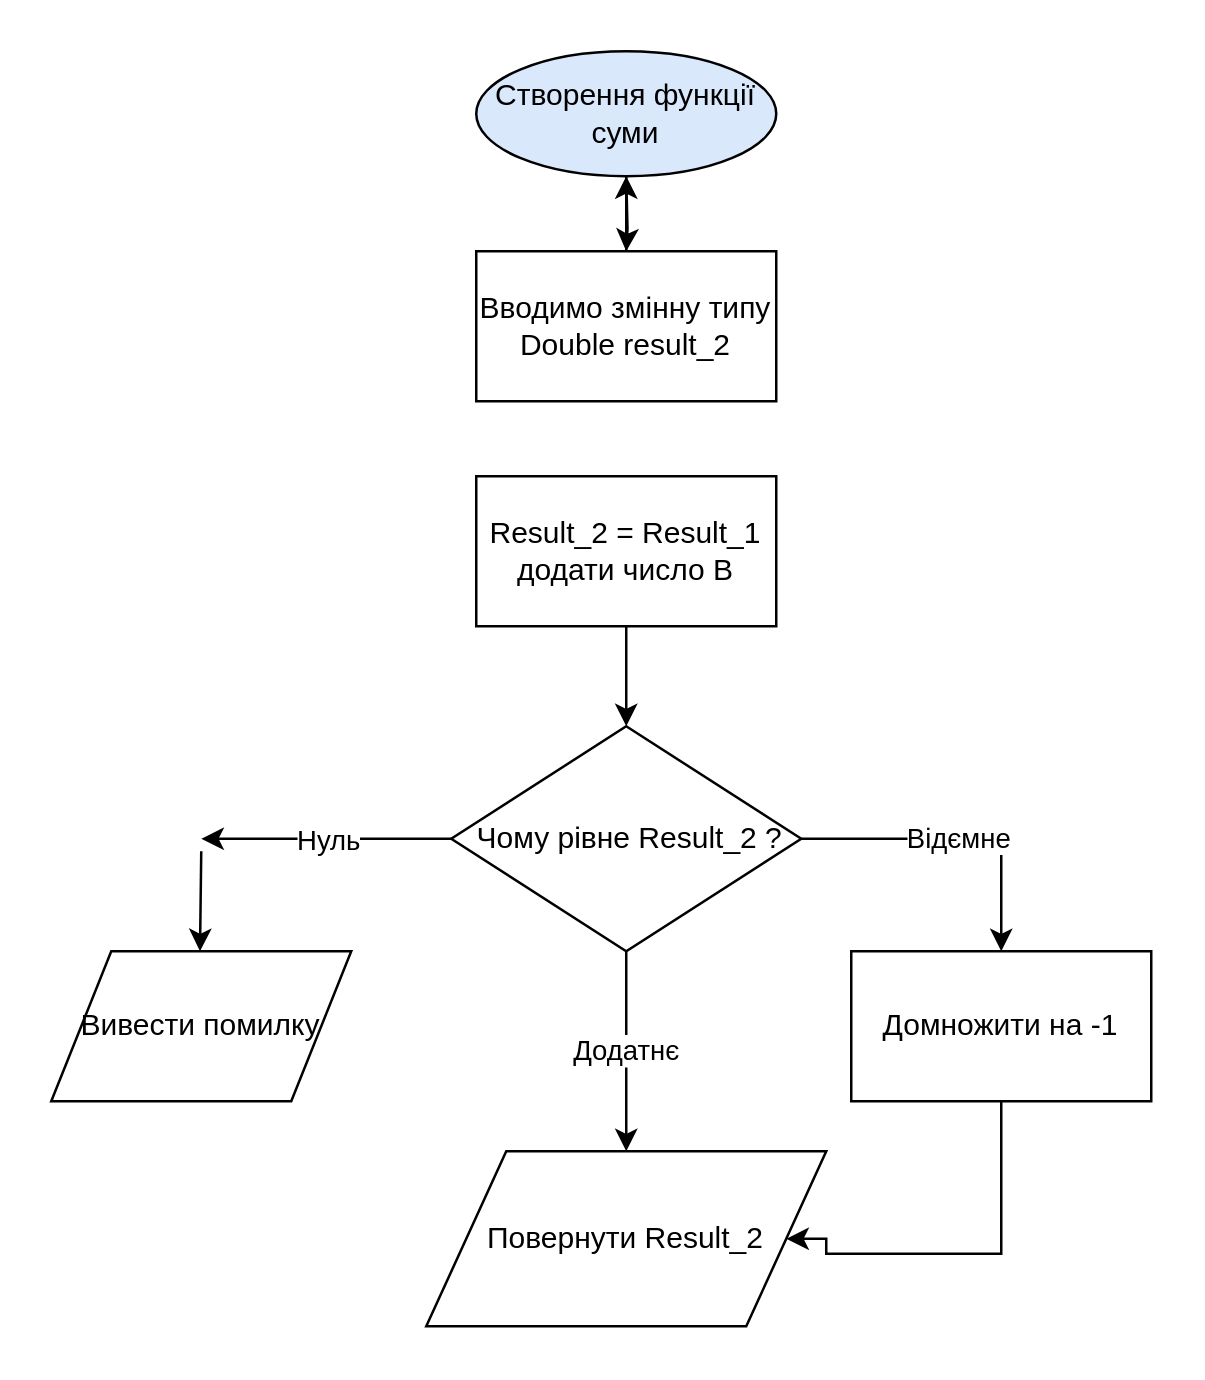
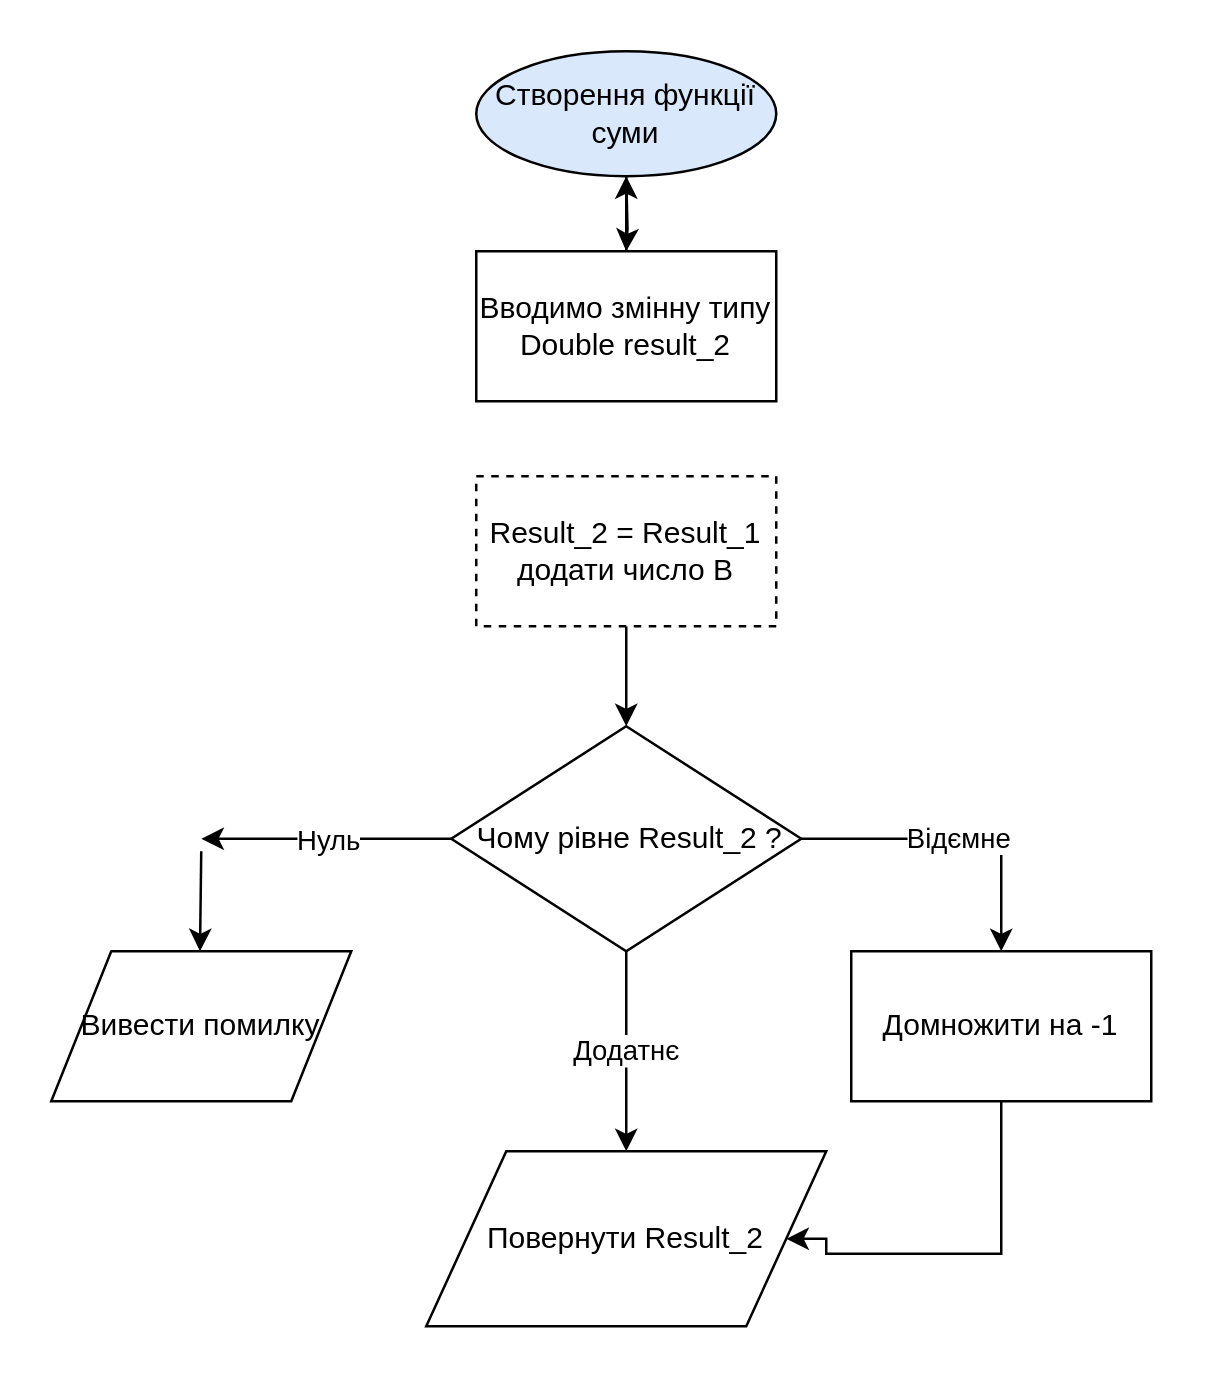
node "Result_2 = Result_1 додати число В": style solid -> dashed
